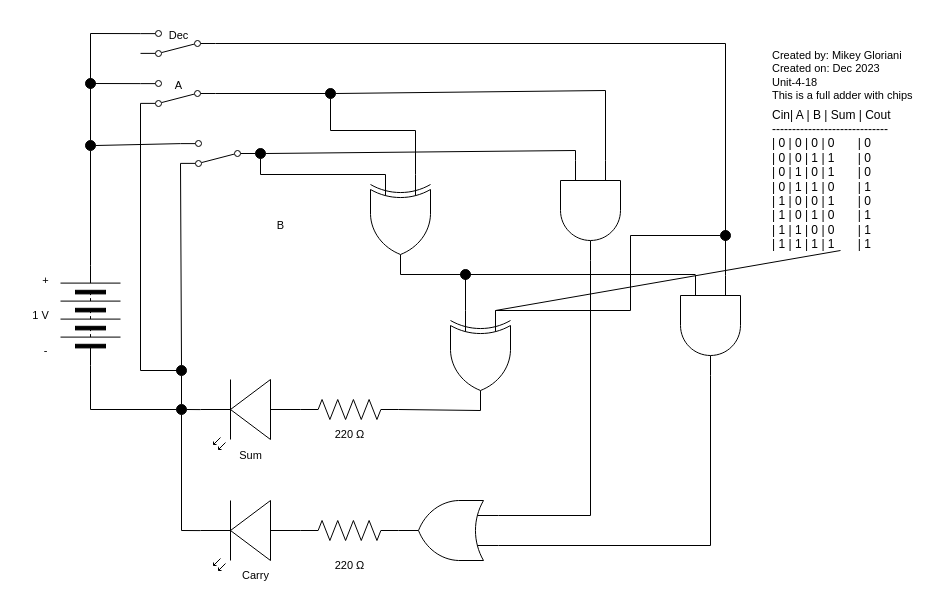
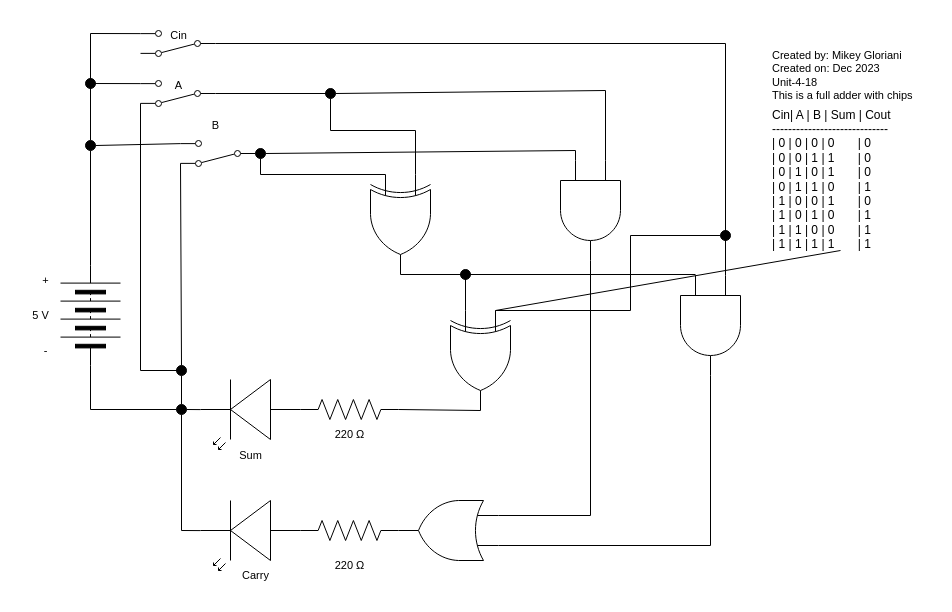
node "Dec": label "Dec" -> "Cin"
node "B": moved (281, 226) -> (216, 126)
node "1 V": label "1 V" -> "5 V"
